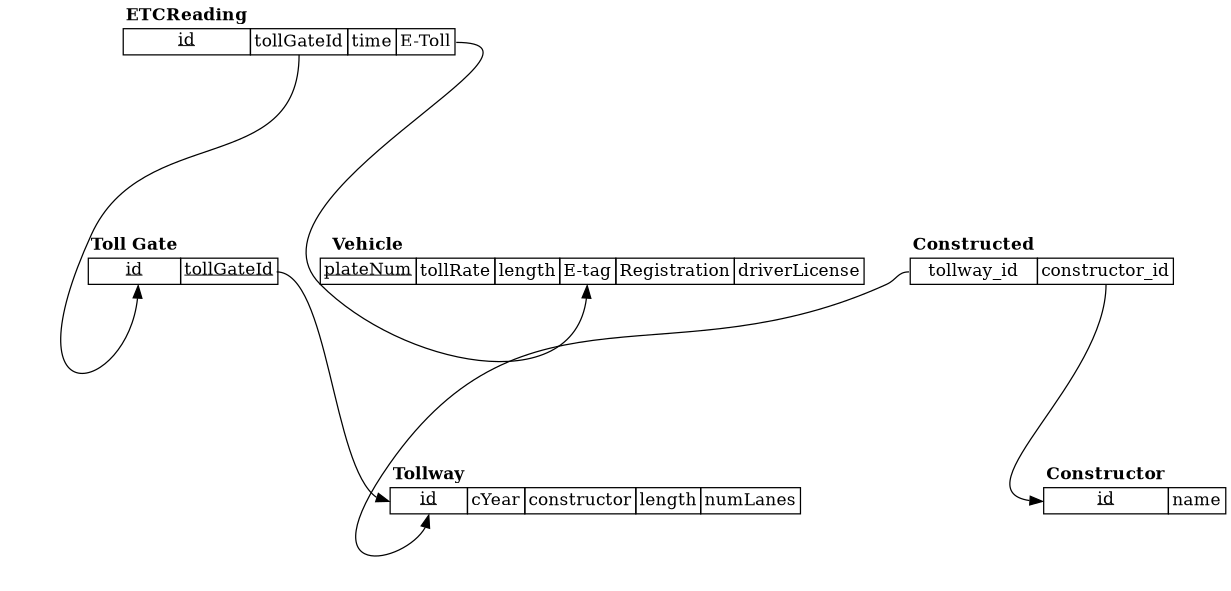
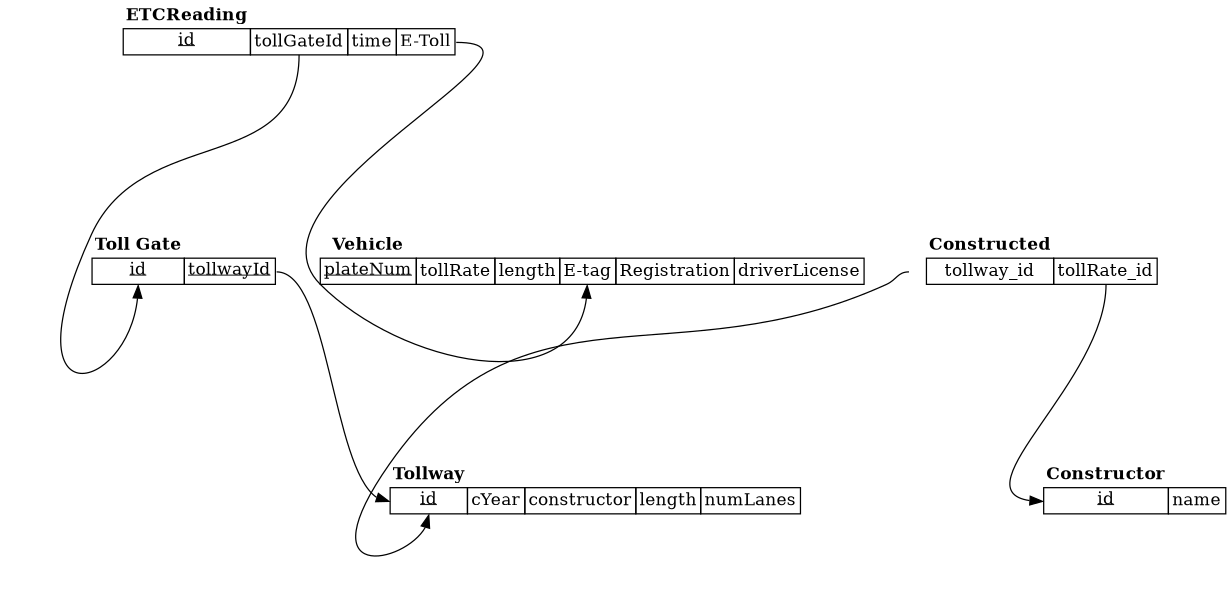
node "Toll Gate": text "tollGateId" -> "tollwayId"
node "Constructed": text "constructor_id" -> "tollRate_id"
